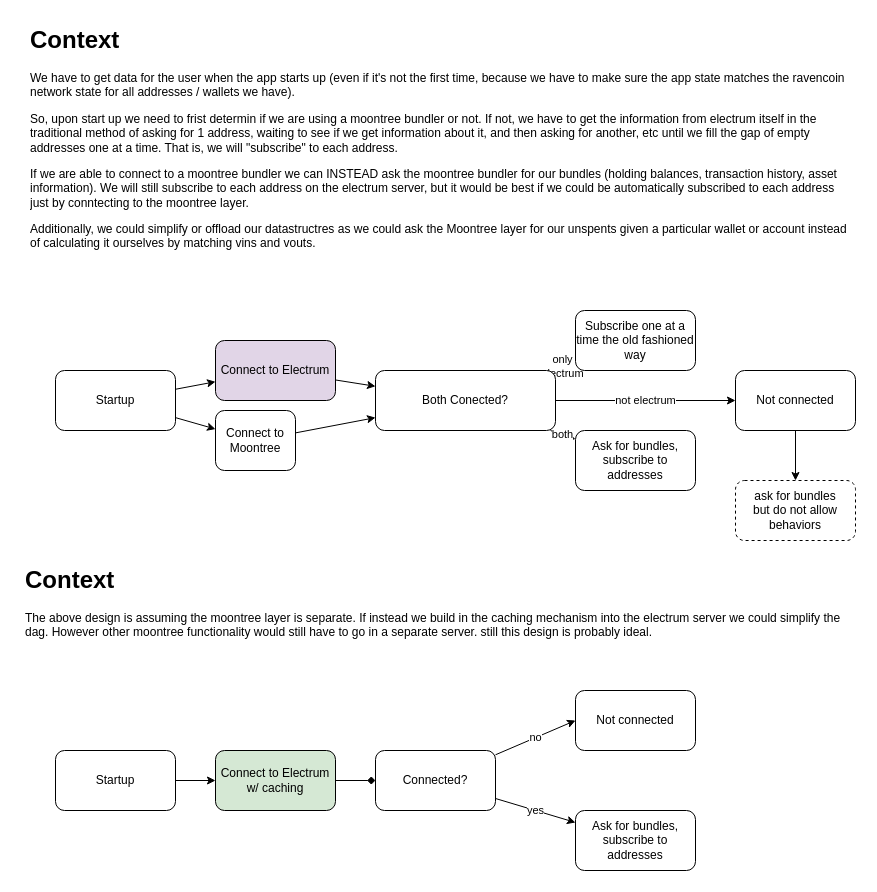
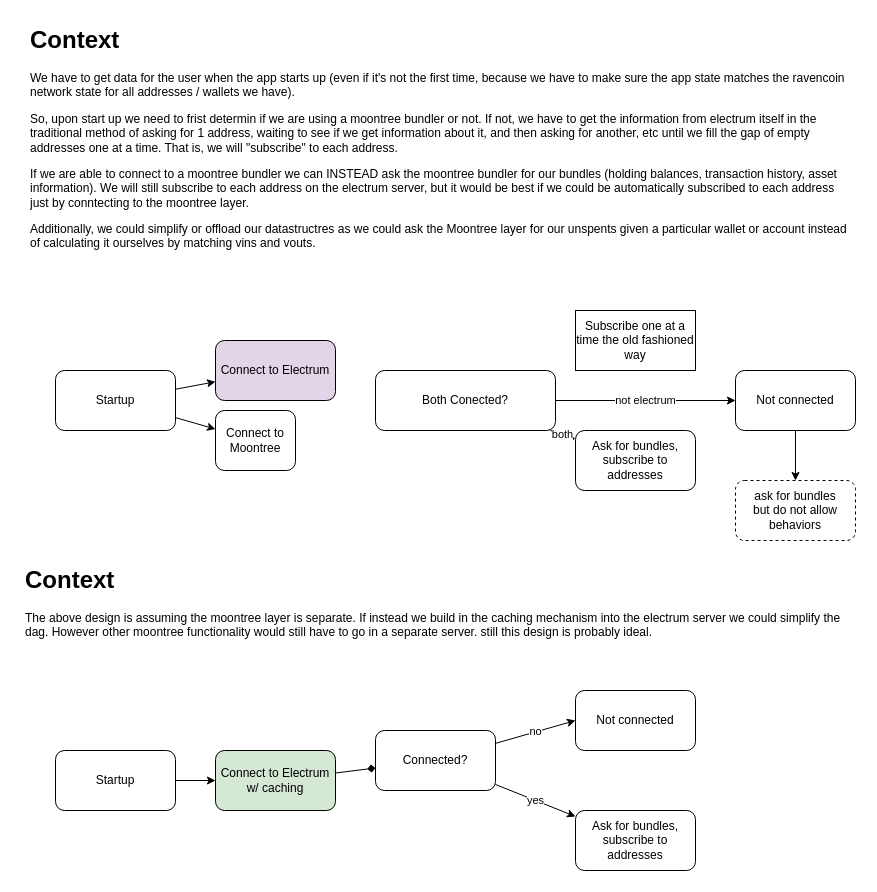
node "Subscribe one at a time the old fashioned way": shape rounded rectangle -> rectangle
edge "Both Conected?" -> "Subscribe one at a time the old fashioned way": removed, label "only electrum"
edge "Connect to Electrum" -> "Both Conected?": removed
edge "Connect to Moontree" -> "Both Conected?": removed
node "Connected?": moved (436, 781) -> (436, 761)
